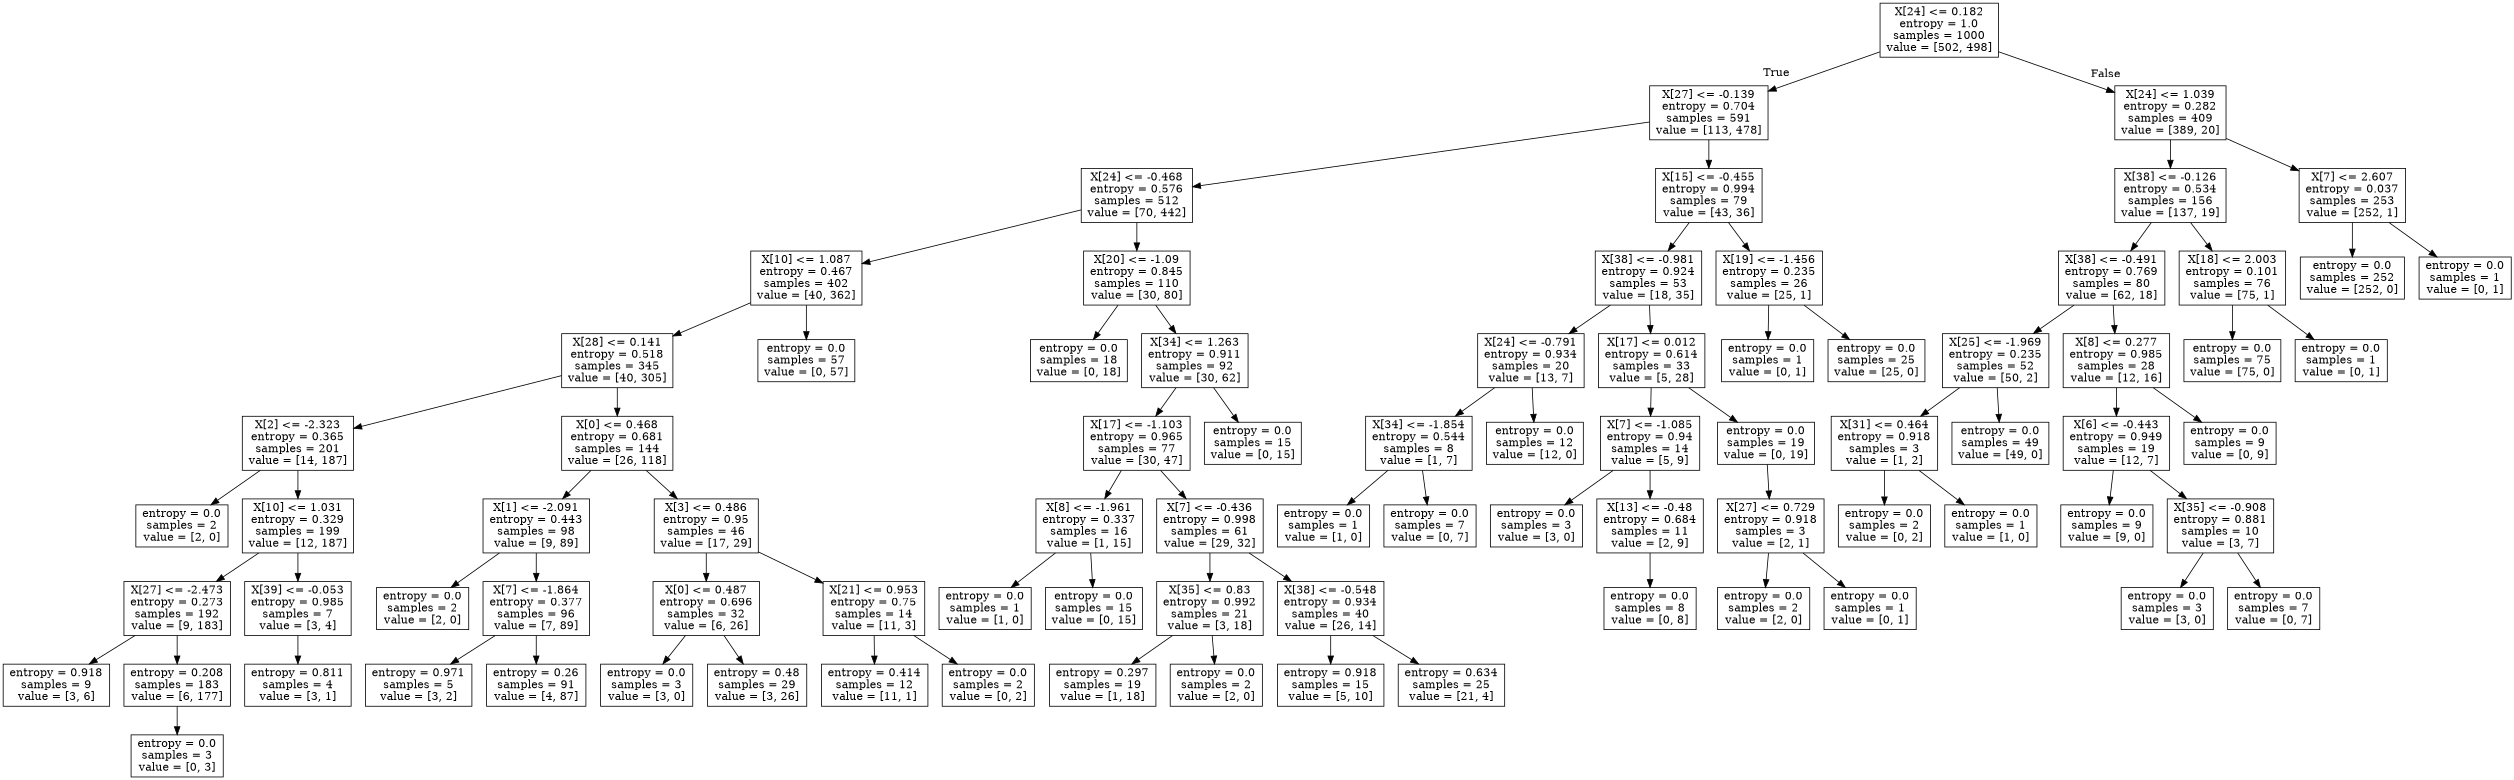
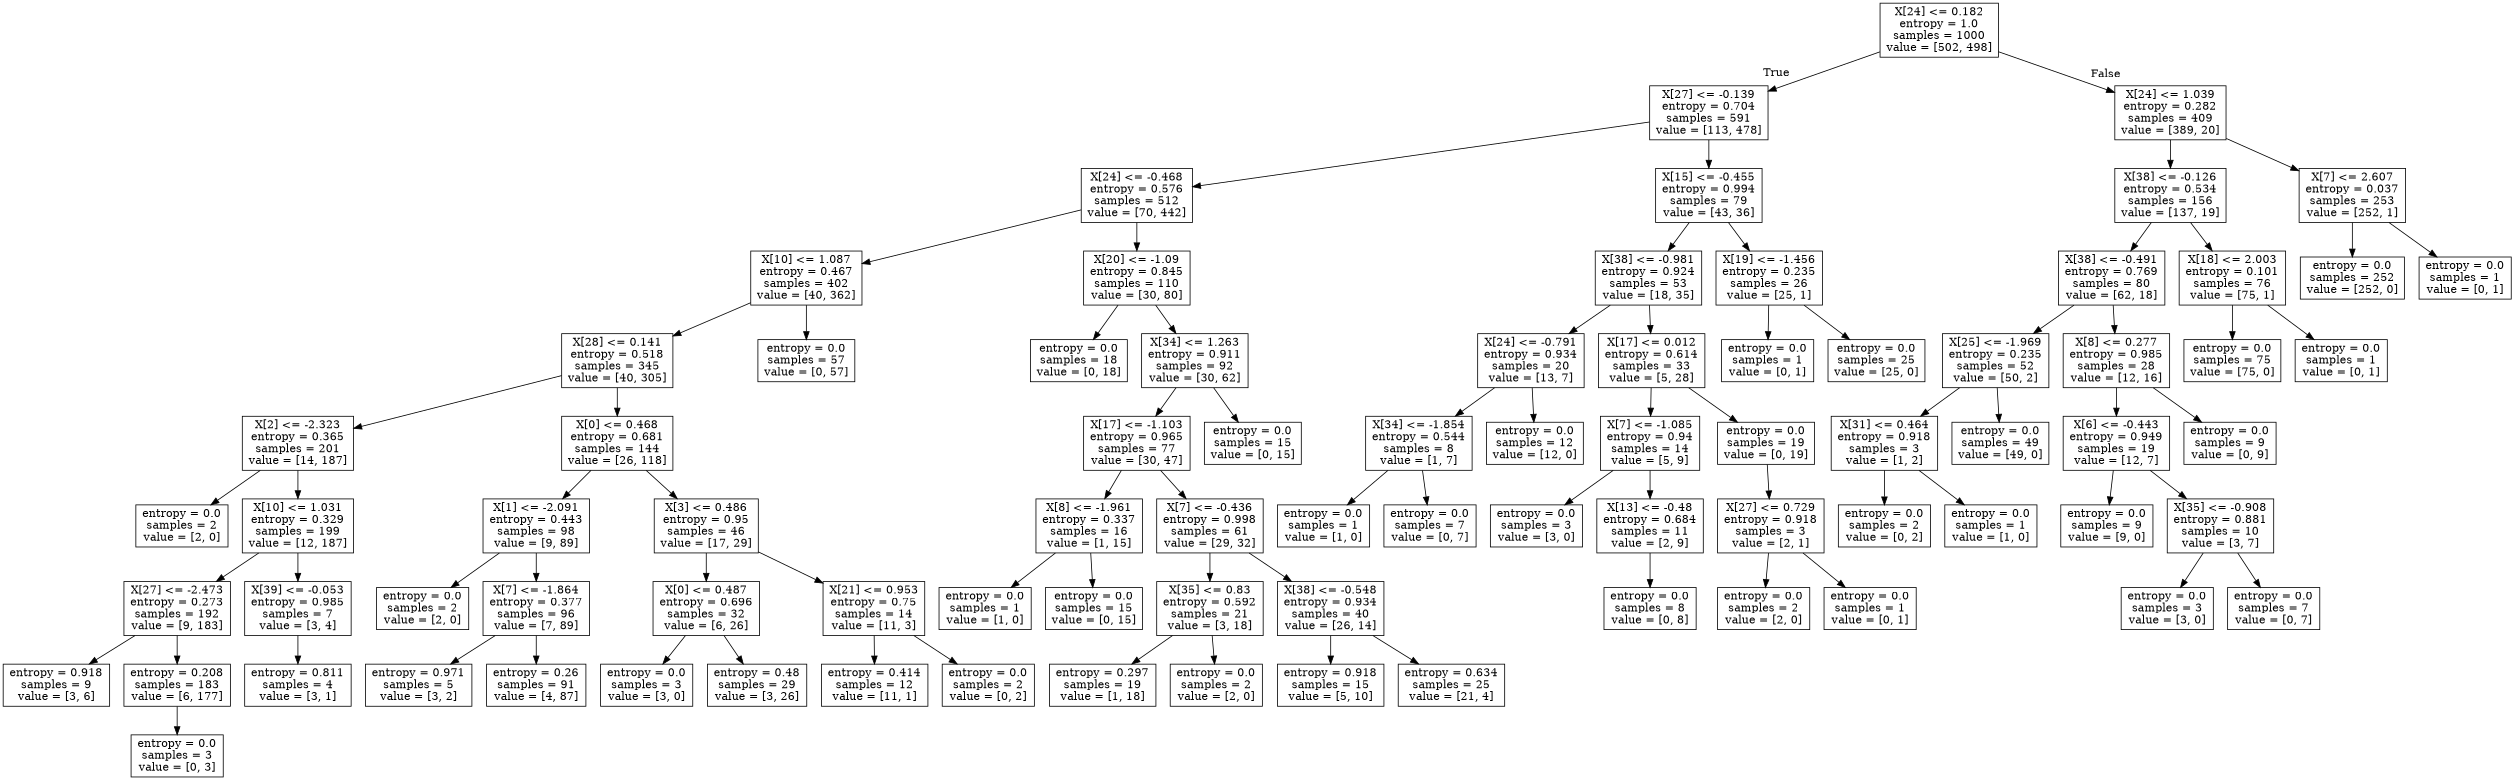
node "X[35] <= 0.83 entropy = 0.992 samples = 21 value = [3, 18]": label "X[35] <= 0.83 entropy = 0.992 samples = 21 value = [3, 18]" -> "X[35] <= 0.83 entropy = 0.592 samples = 21 value = [3, 18]"
